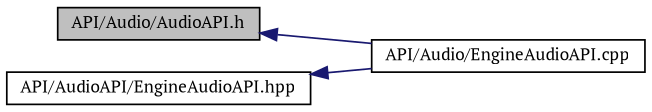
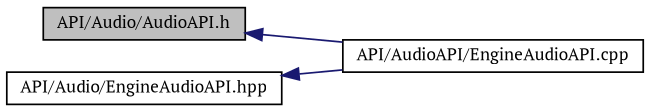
node "API/Audio/EngineAudioAPI.cpp": label "API/Audio/EngineAudioAPI.cpp" -> "API/AudioAPI/EngineAudioAPI.cpp"
node "API/AudioAPI/EngineAudioAPI.hpp": label "API/AudioAPI/EngineAudioAPI.hpp" -> "API/Audio/EngineAudioAPI.hpp"
